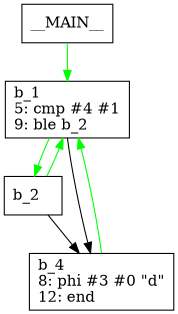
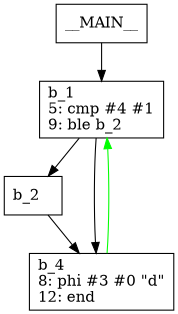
edge "__MAIN__" -> "b_1 5: cmp #4 #1 9: ble b_2": color green -> black
edge "b_1 5: cmp #4 #1 9: ble b_2" -> "b_2": color green -> black
edge "b_2" -> "b_1 5: cmp #4 #1 9: ble b_2": removed
